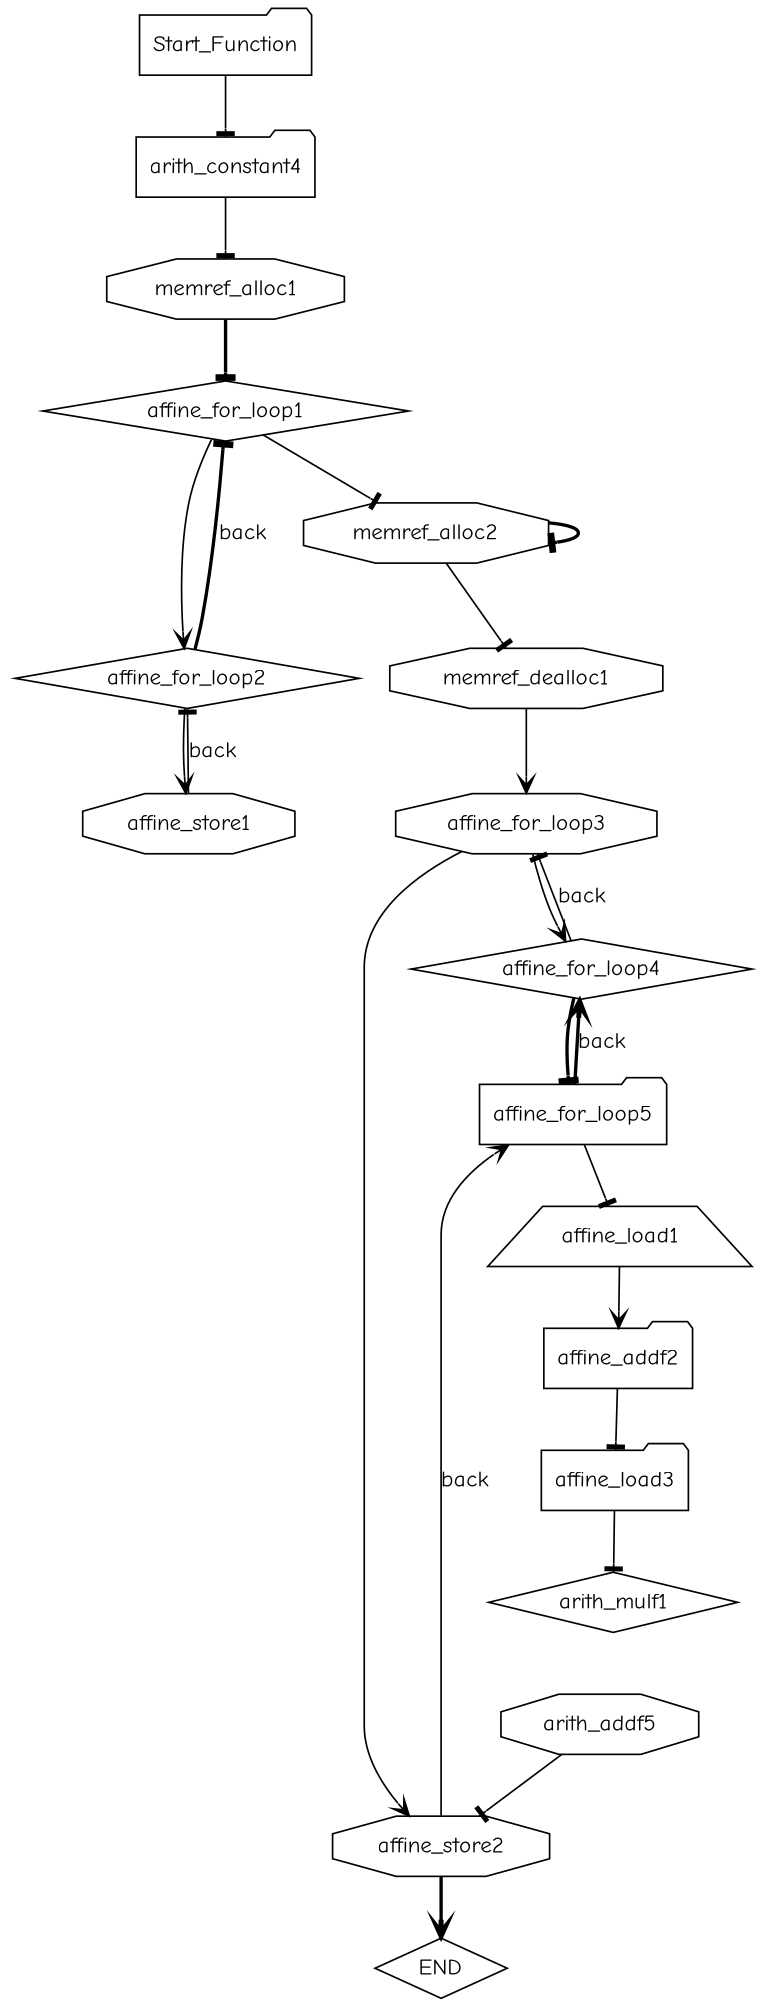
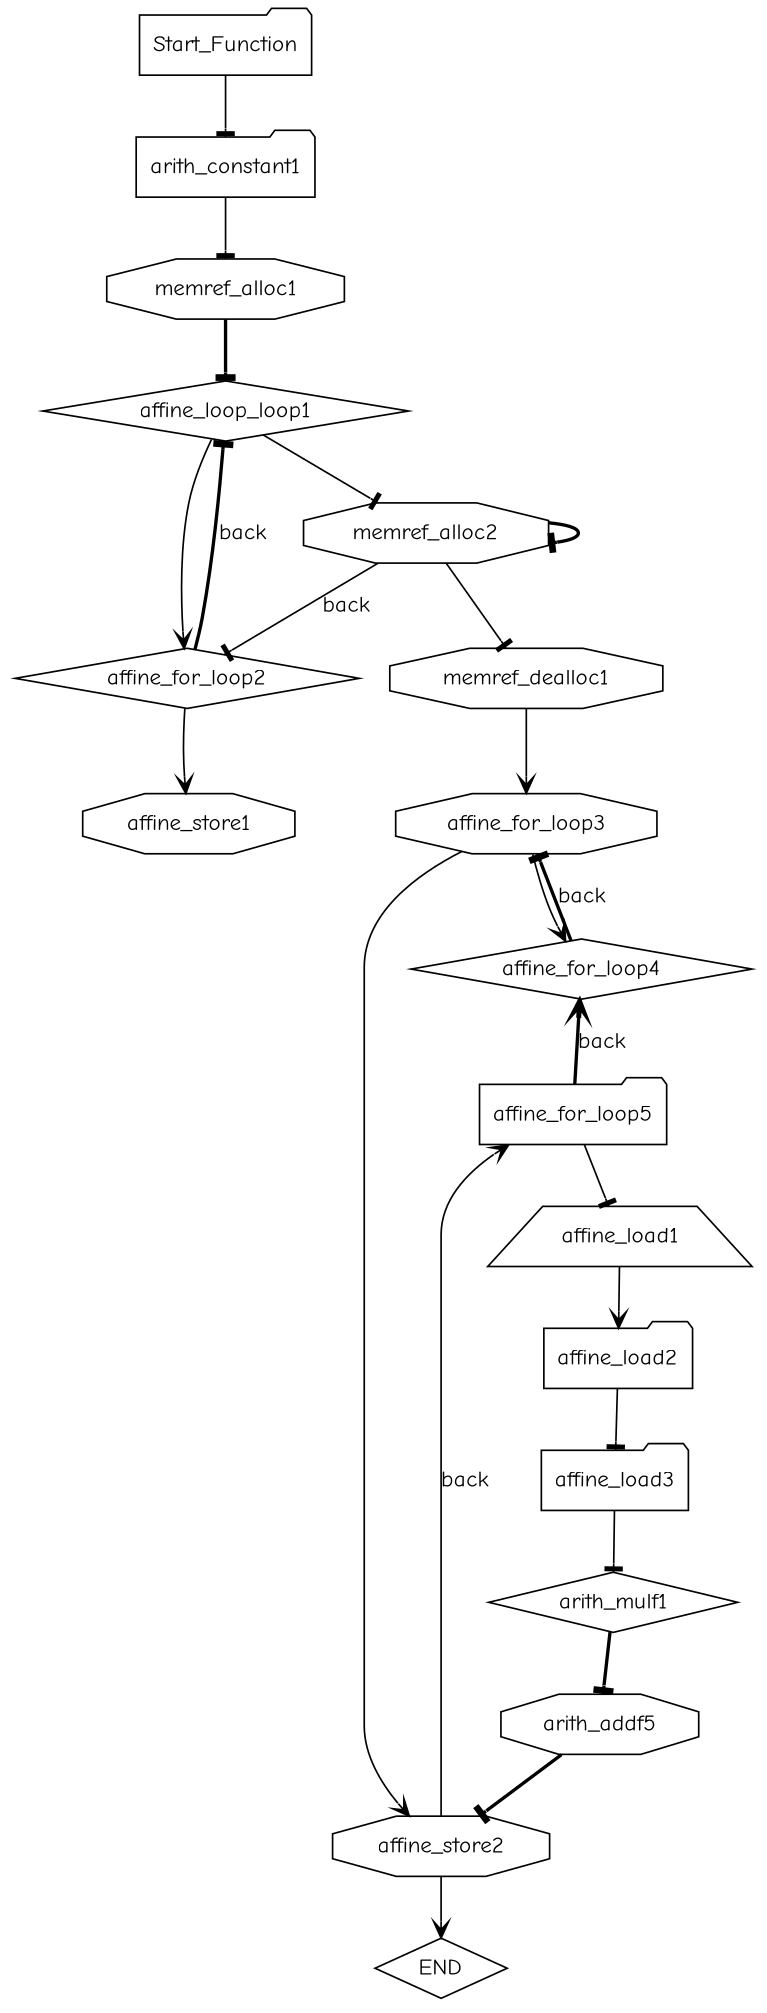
node "arith_constant4": label "arith_constant4" -> "arith_constant1"
node "affine_for_loop1": label "affine_for_loop1" -> "affine_loop_loop1"
edge "affine_store1" -> "affine_for_loop2": now "memref_alloc2" -> "affine_for_loop2"
edge "affine_for_loop4" -> "affine_for_loop3": style solid -> bold
edge "affine_for_loop4" -> "affine_for_loop5": removed
node "affine_addf2": label "affine_addf2" -> "affine_load2"
edge "arith_mulf1" -> "arith_addf5": added
edge "arith_addf5" -> "affine_store2": style solid -> bold
edge "affine_store2" -> "END": style bold -> solid
